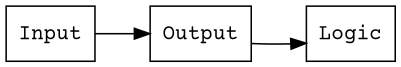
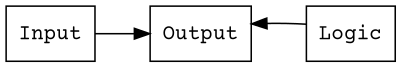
edge "Output" -> "Logic": reversed
